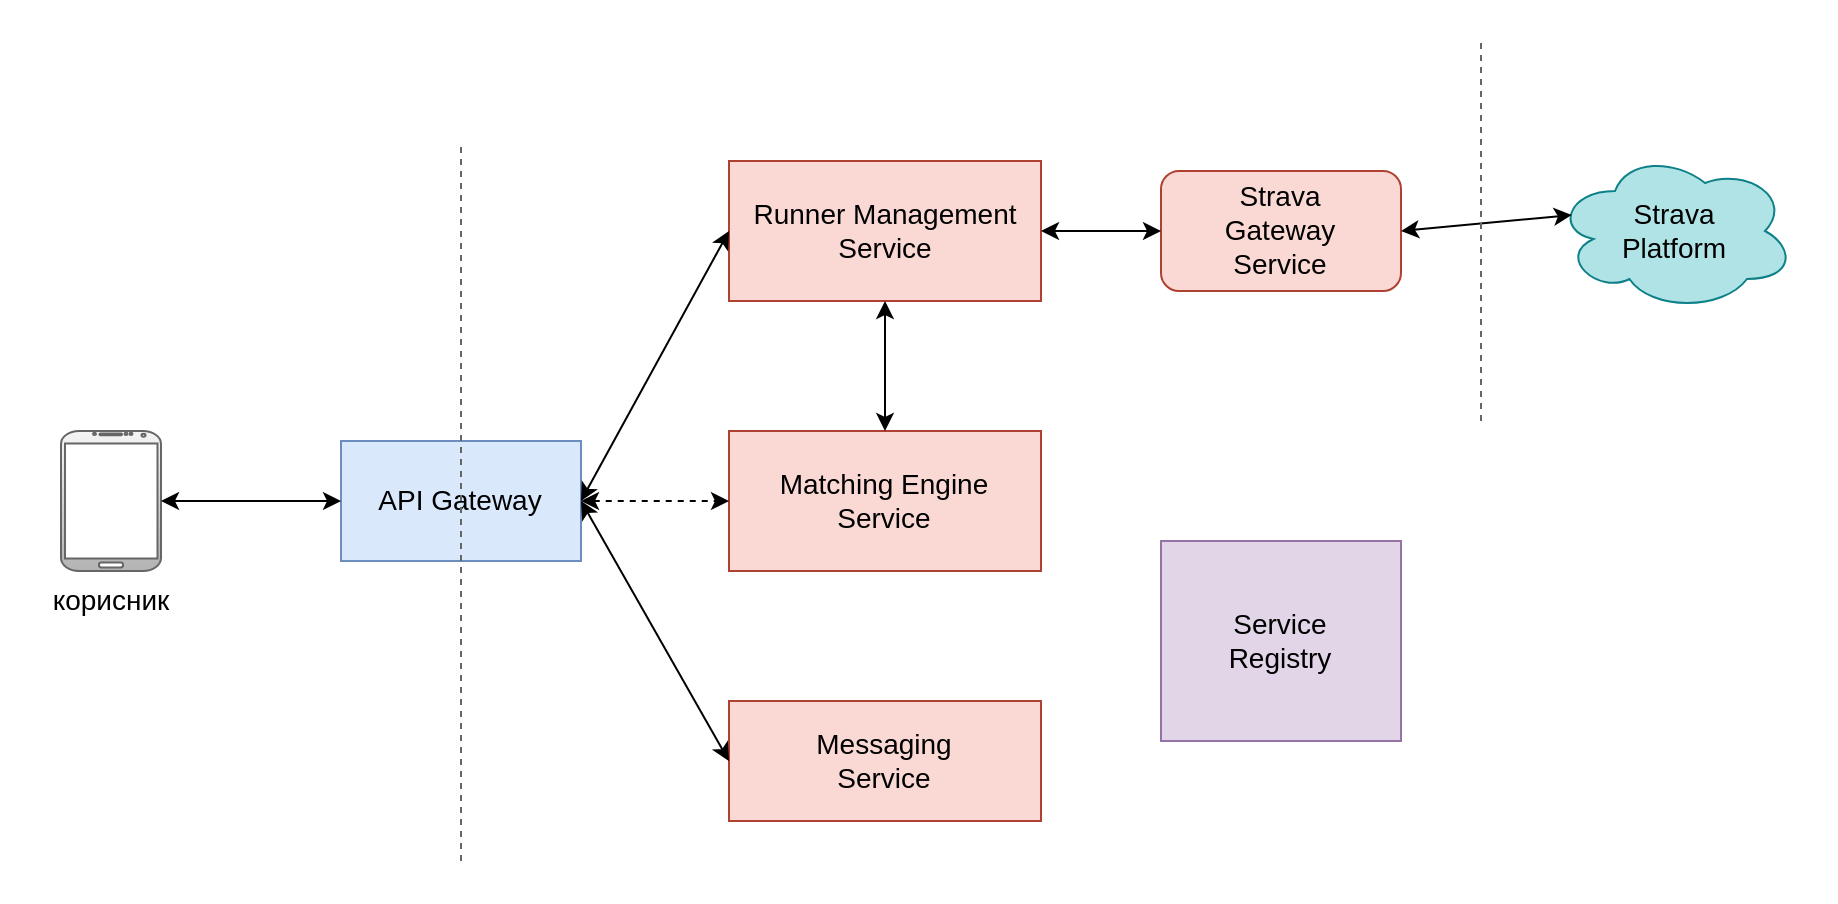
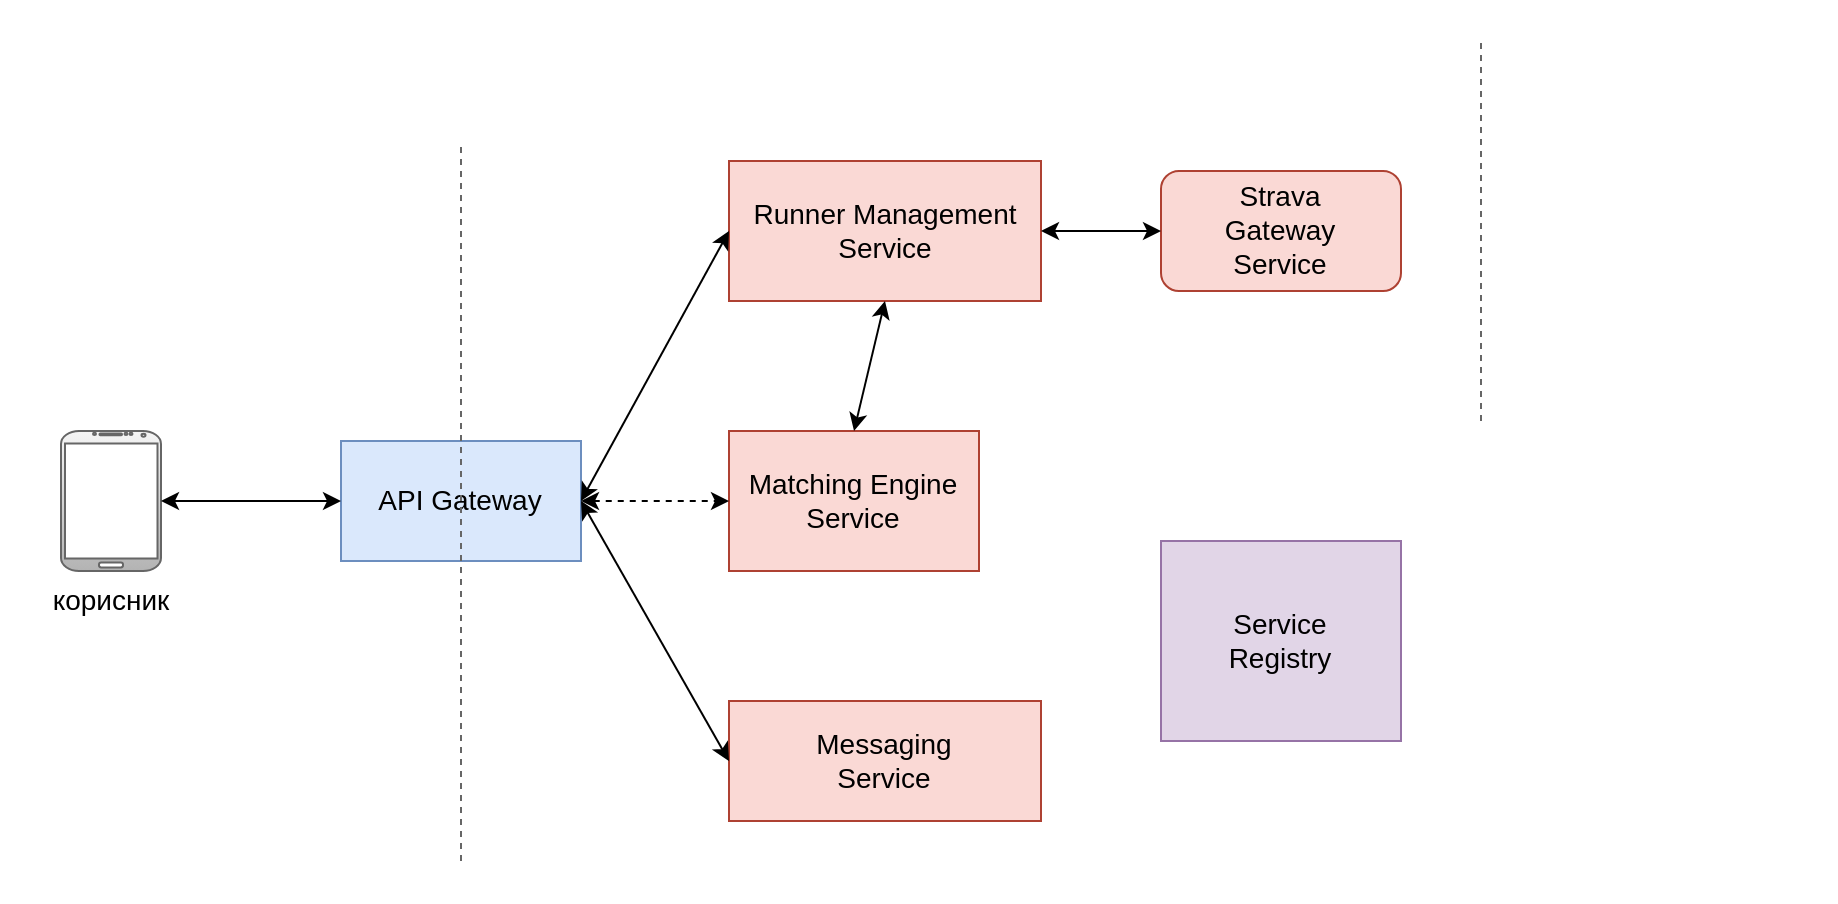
edge "StravaGatewayService" -- "StravaPlatform": removed
node "StravaPlatform": removed
node "Matching EngineService": size 312x140 -> 250x140
